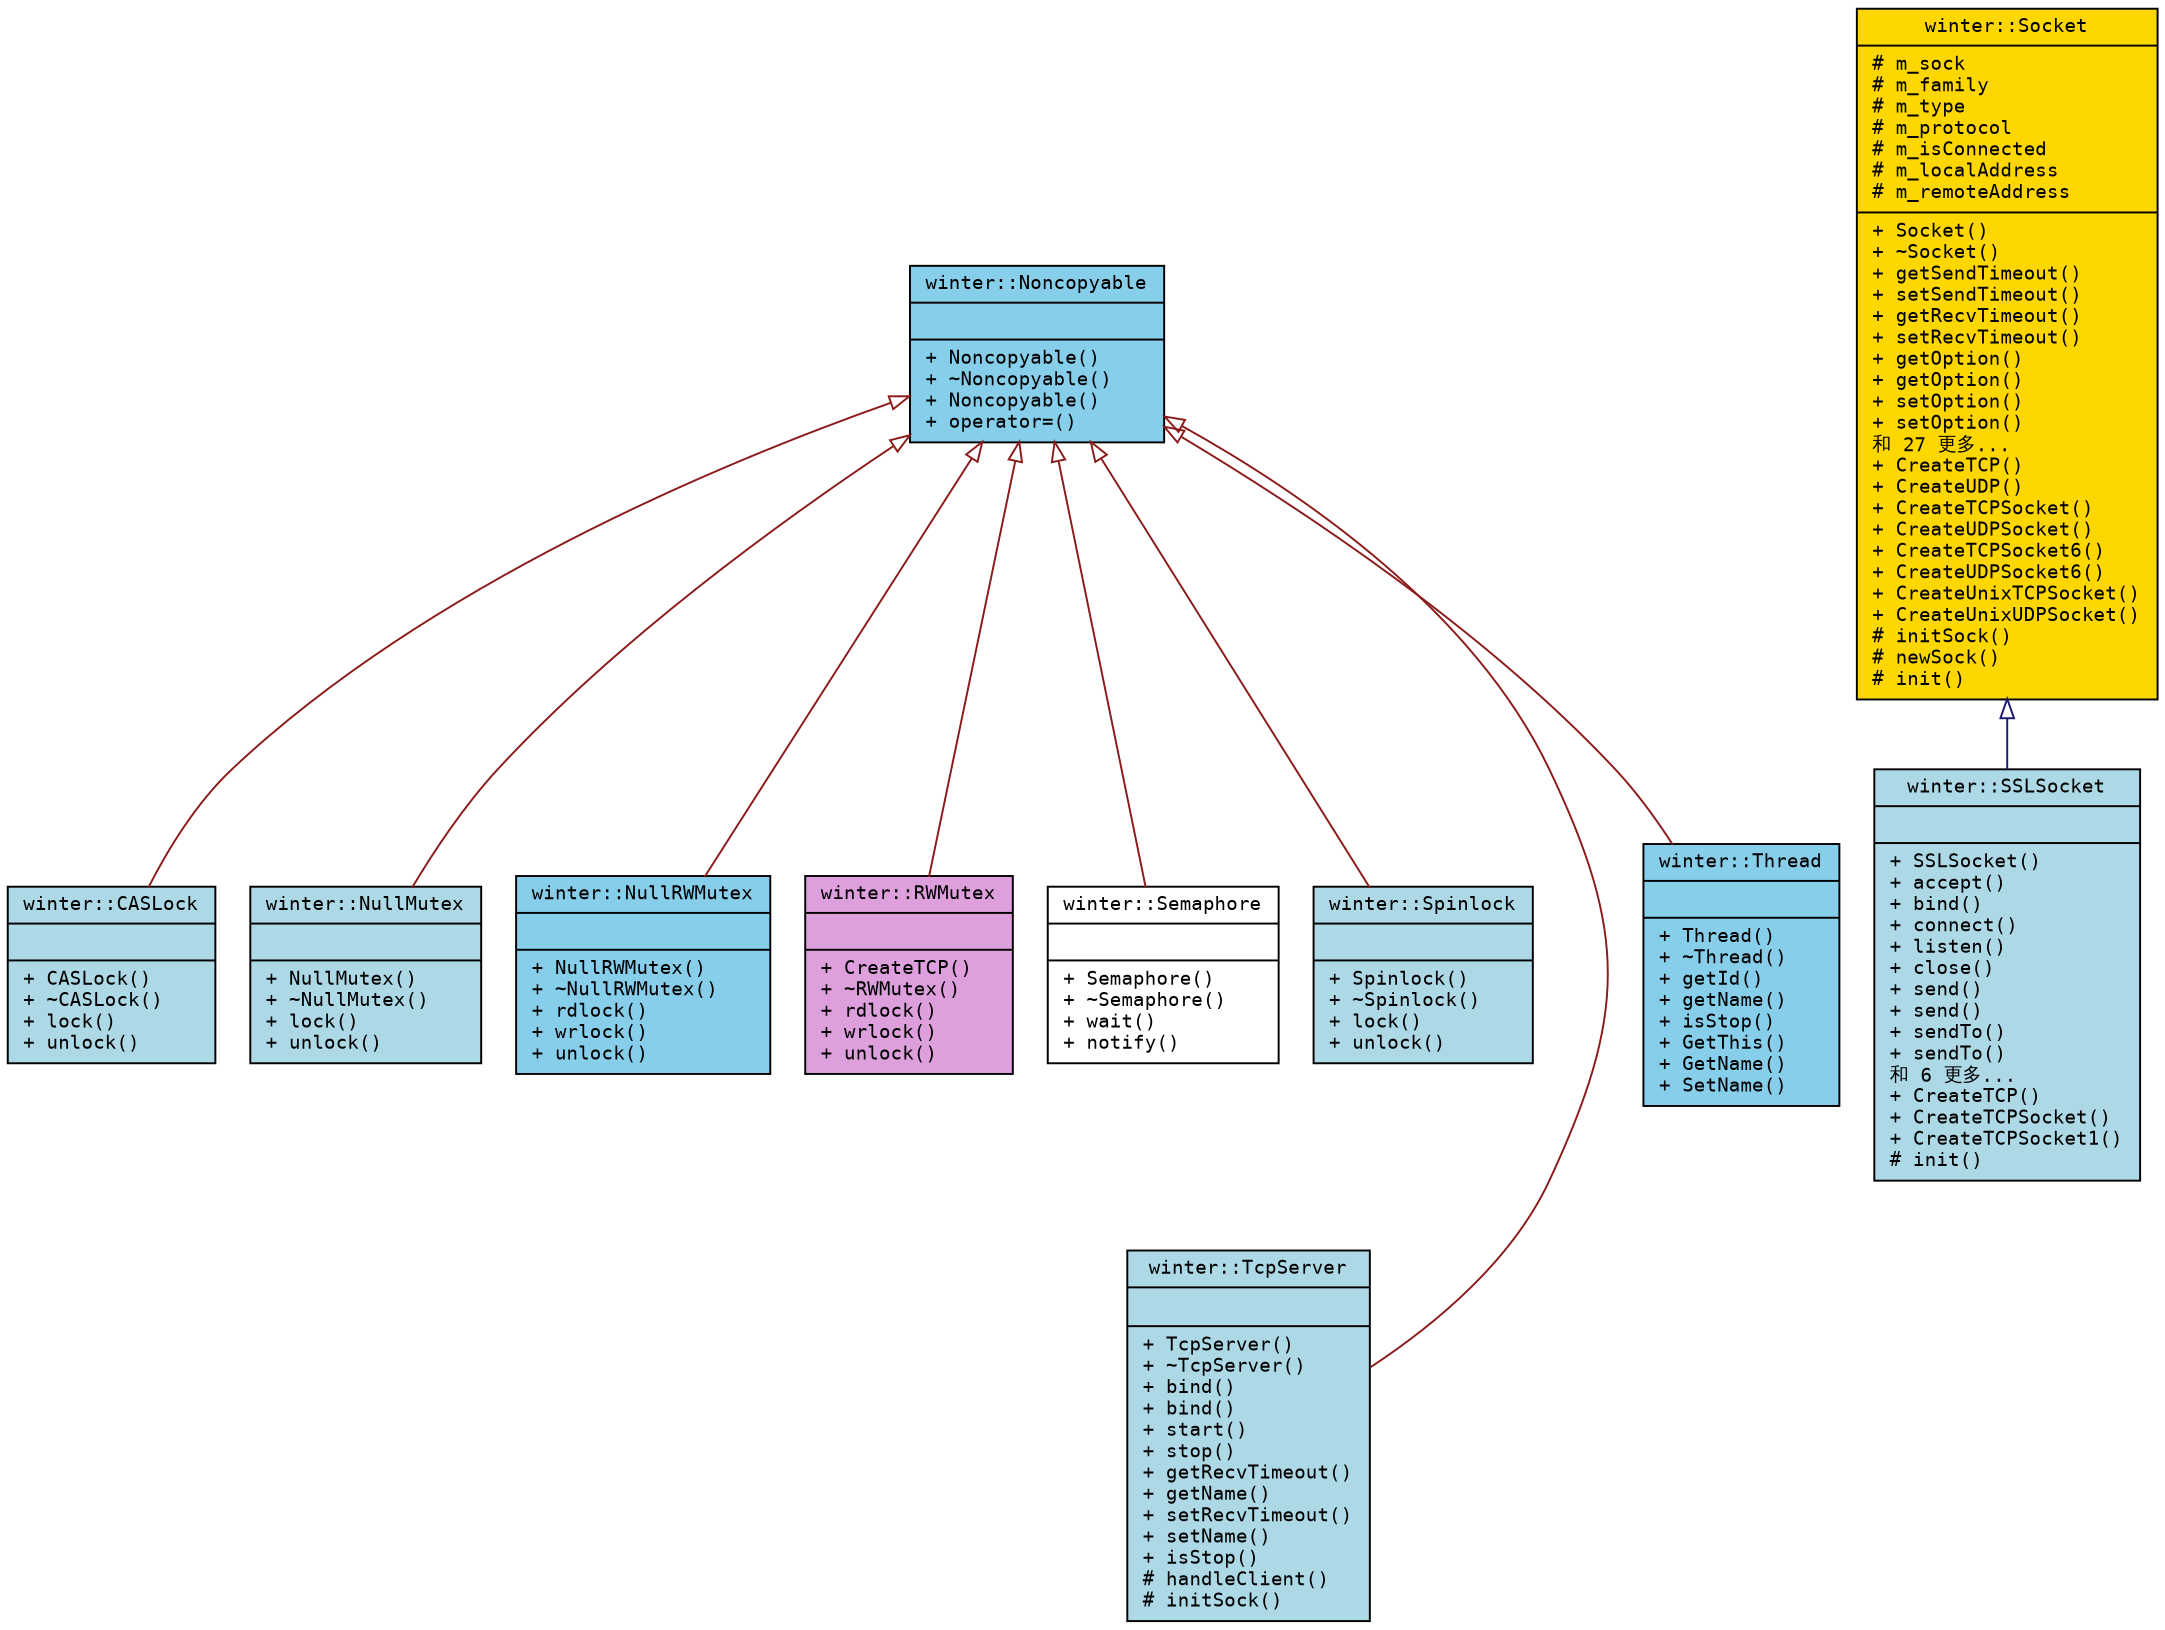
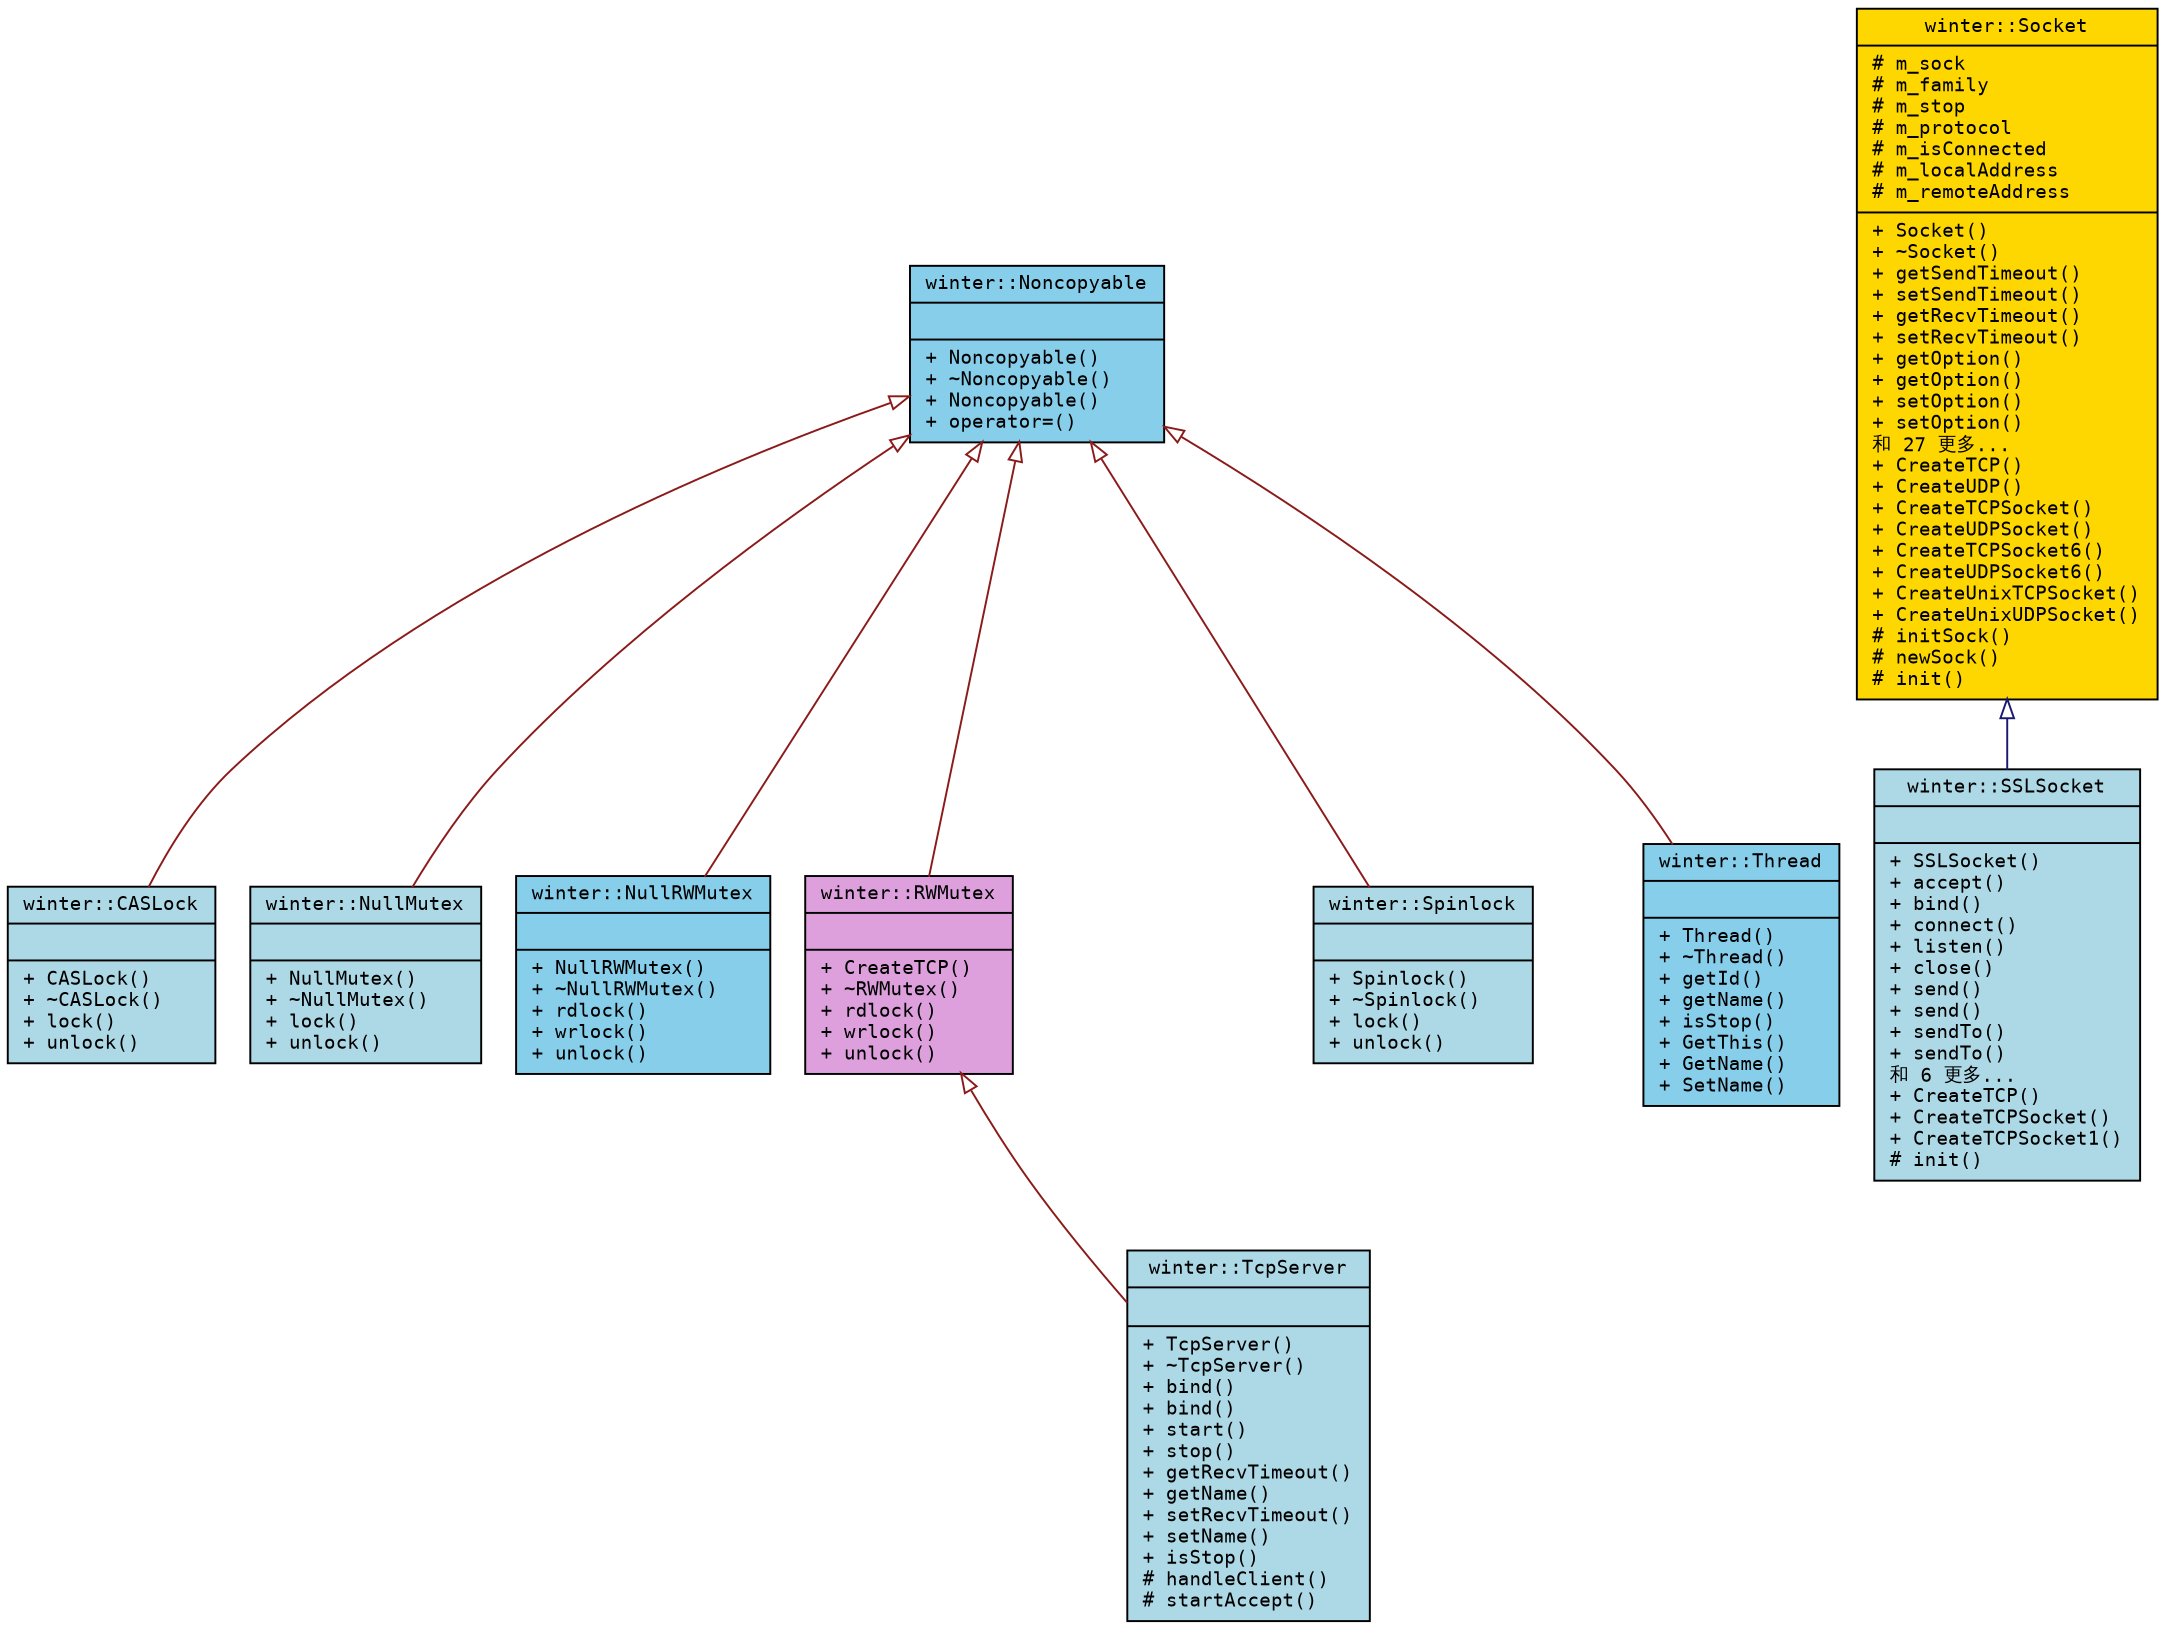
node "winter::Socket": text "# m_type" -> "# m_stop"
edge "winter::TcpServer" -> "winter::Noncopyable": now "winter::TcpServer" -> "winter::RWMutex"
node "winter::Semaphore": removed
node "winter::TcpServer": text "# initSock()" -> "# startAccept()"
